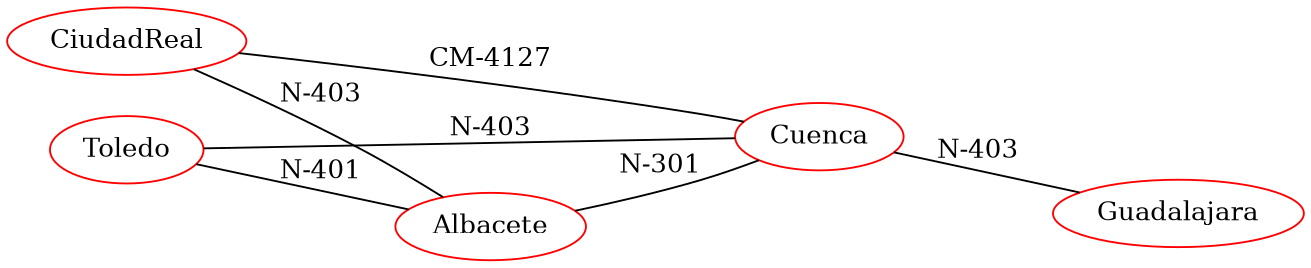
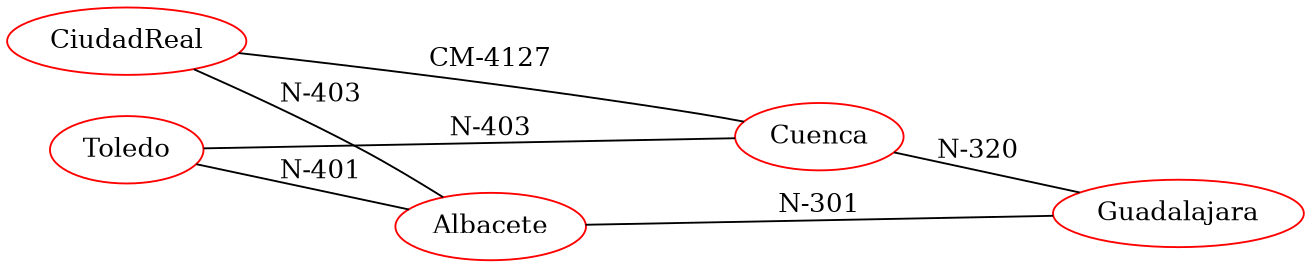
edge "Cuenca" -- "Guadalajara": label "N-403" -> "N-320"
edge "Cuenca" -- "Albacete": now "Guadalajara" -- "Albacete"
